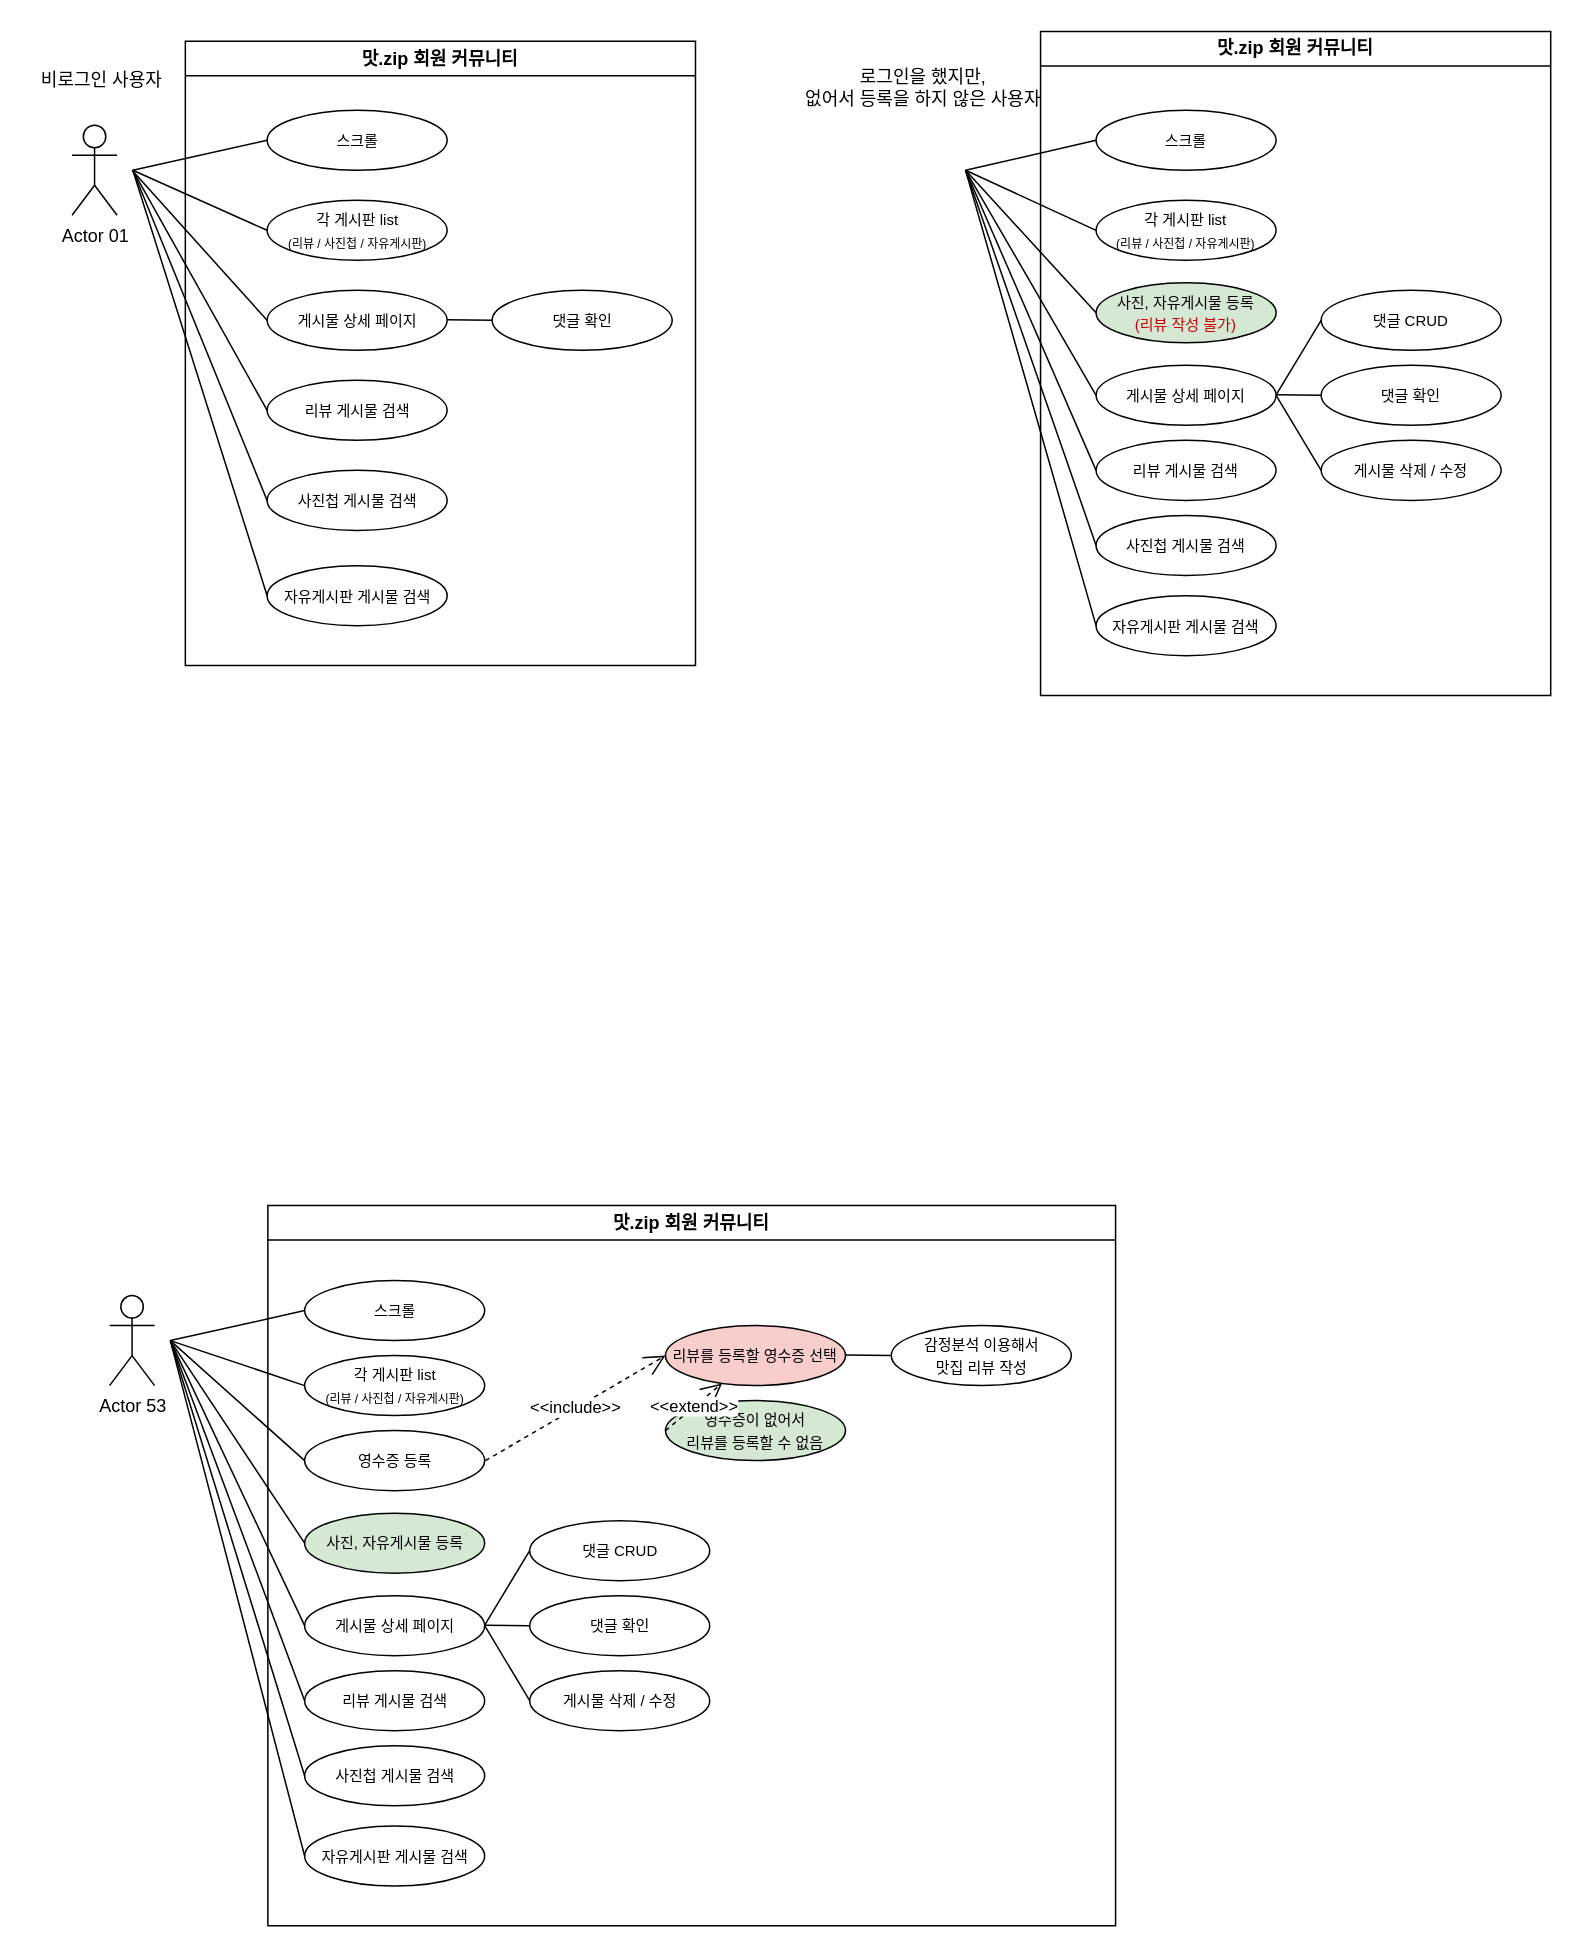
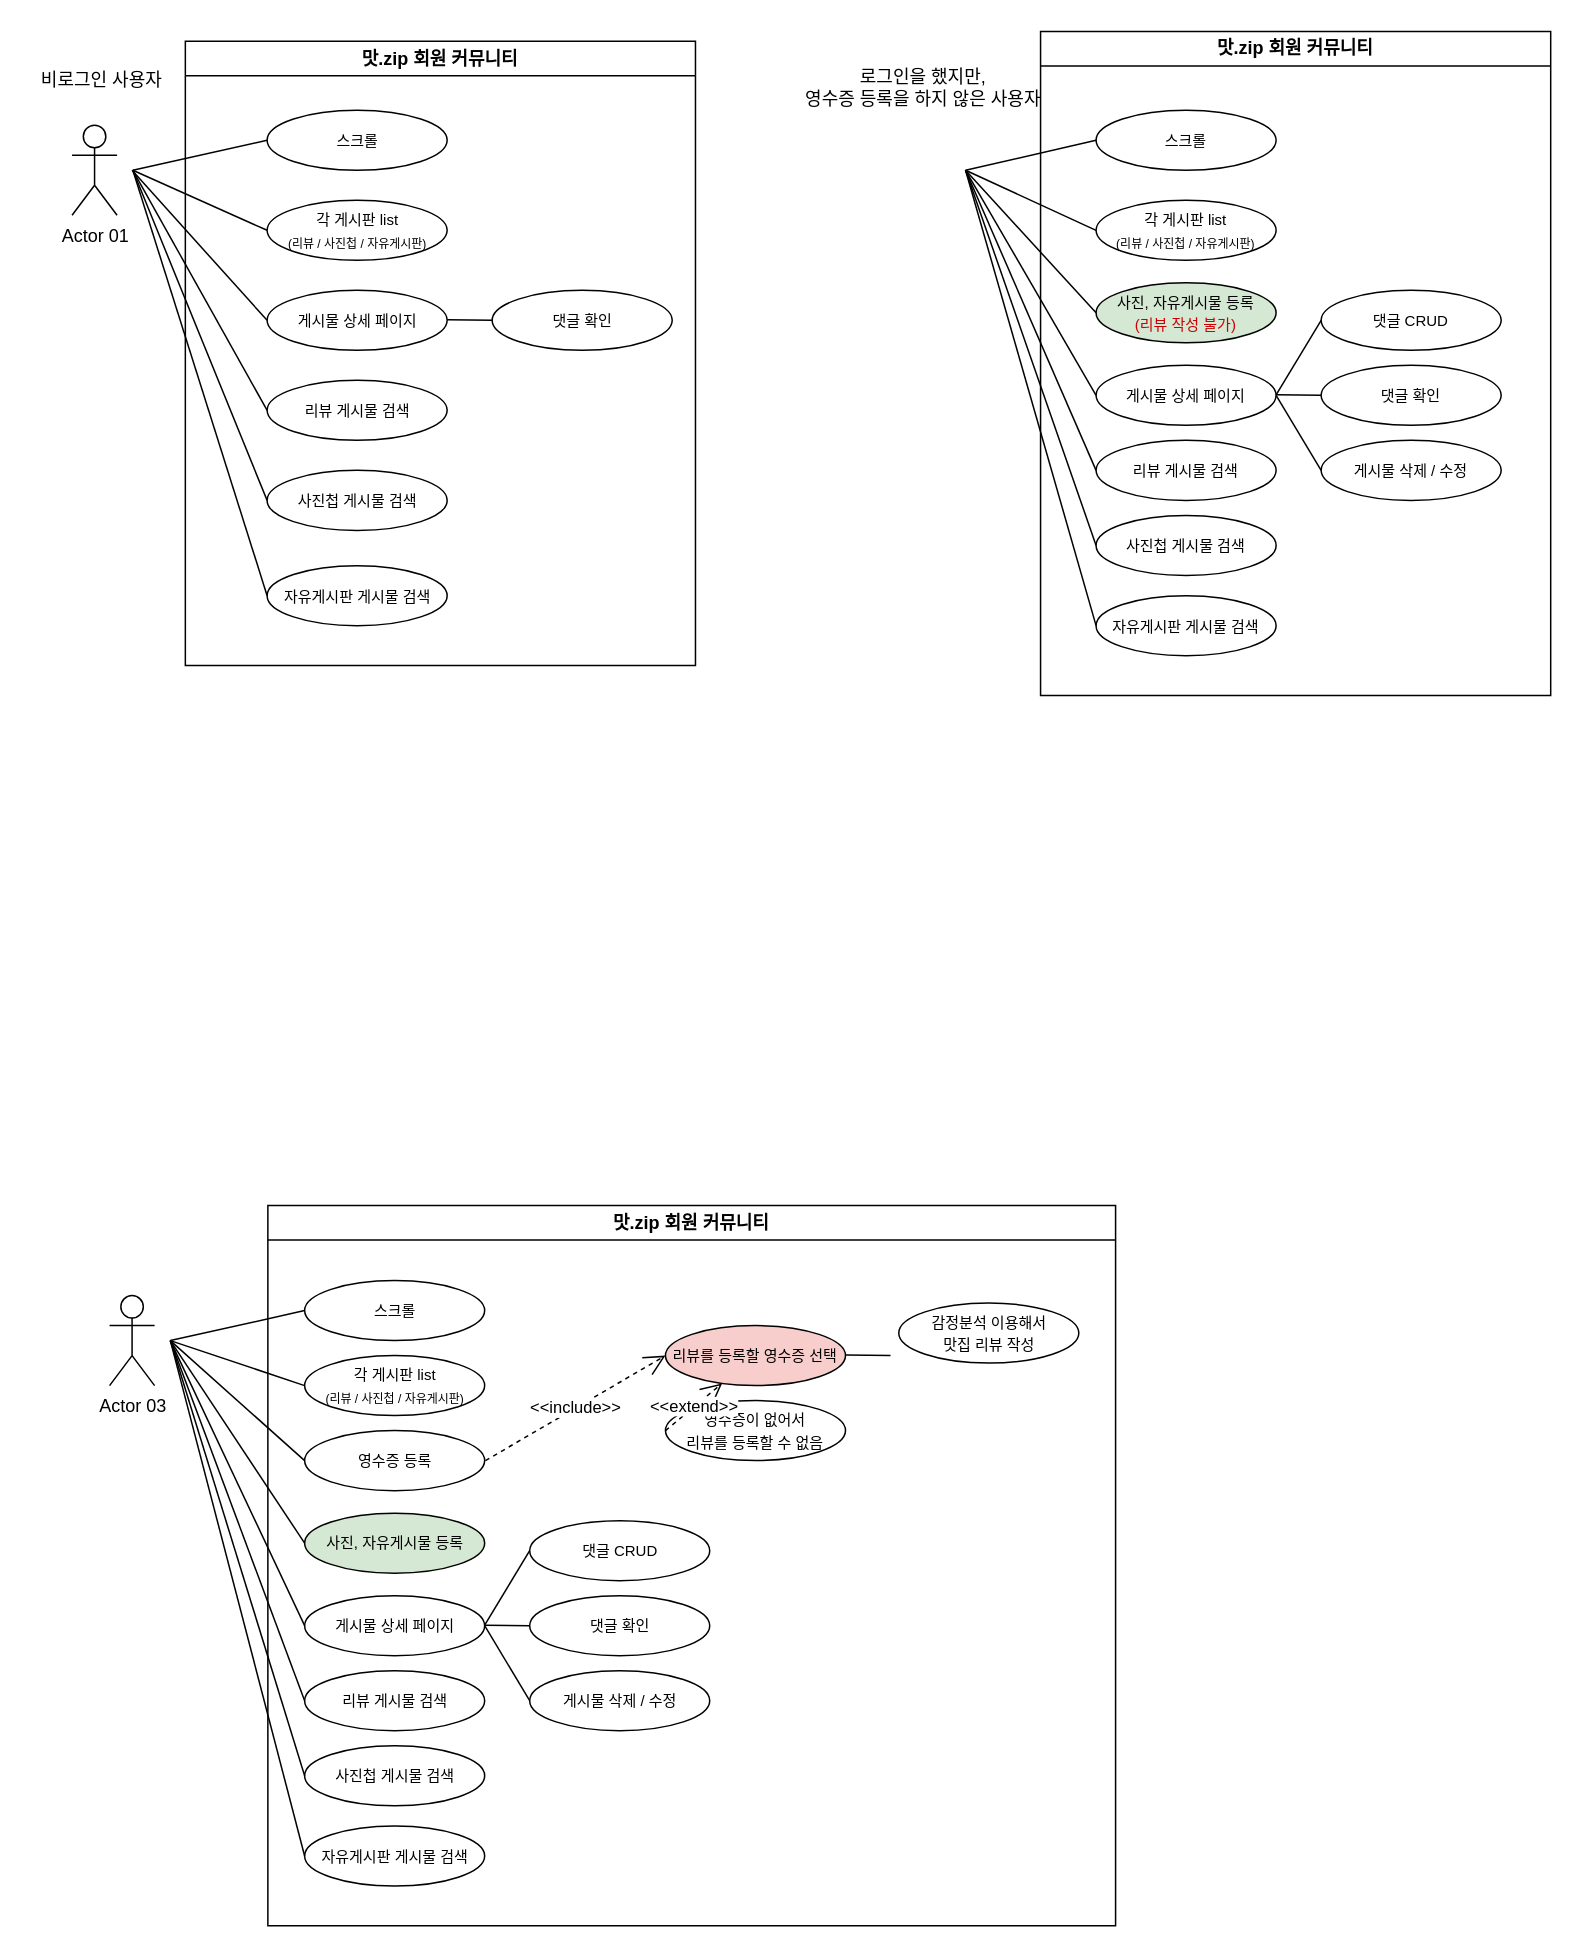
node "로그인을 했지만, 없어서 등록을 하지 않은 사용자": label "로그인을 했지만, 없어서 등록을 하지 않은 사용자" -> "로그인을 했지만, 영수증 등록을 하지 않은 사용자"
node "감정분석 이용해서 맛집 리뷰 작성": moved (981, 1355) -> (989, 1333)
node "Actor 53": label "Actor 53" -> "Actor 03"
node "영수증이 없어서 리뷰를 등록할 수 없음": fillcolor #d5e8d4 -> #ffffff
